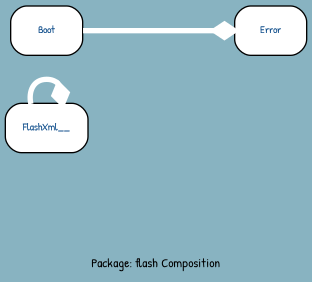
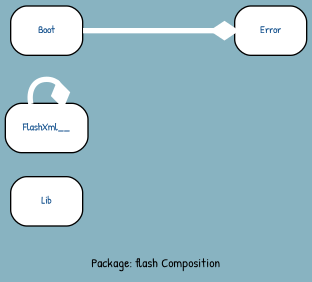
node "Lib": added
